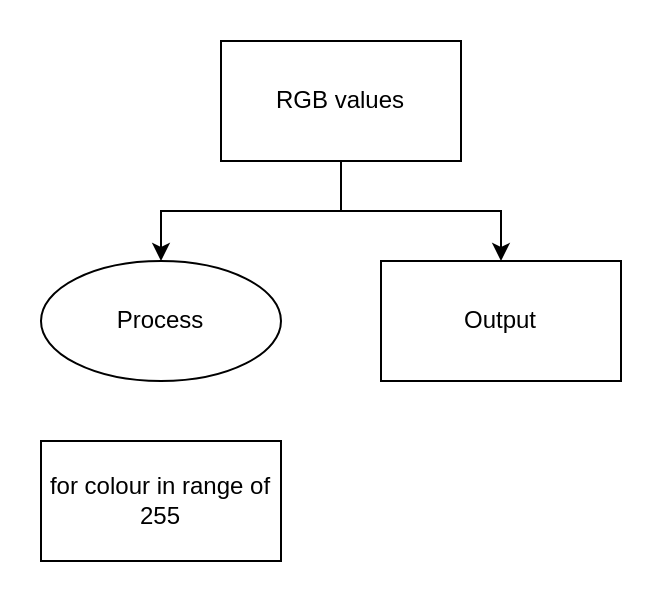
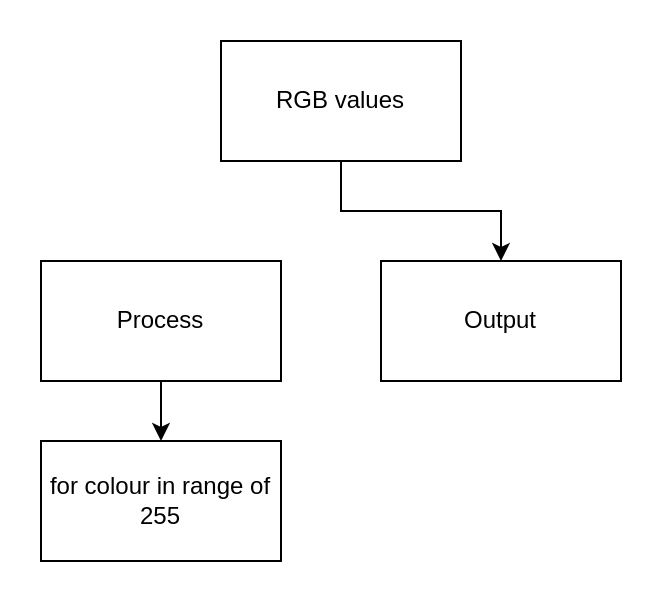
edge "RGB values" -> "Process": removed
node "Process": shape ellipse -> rectangle
edge "Process" -> "for colour in range of 255": added
